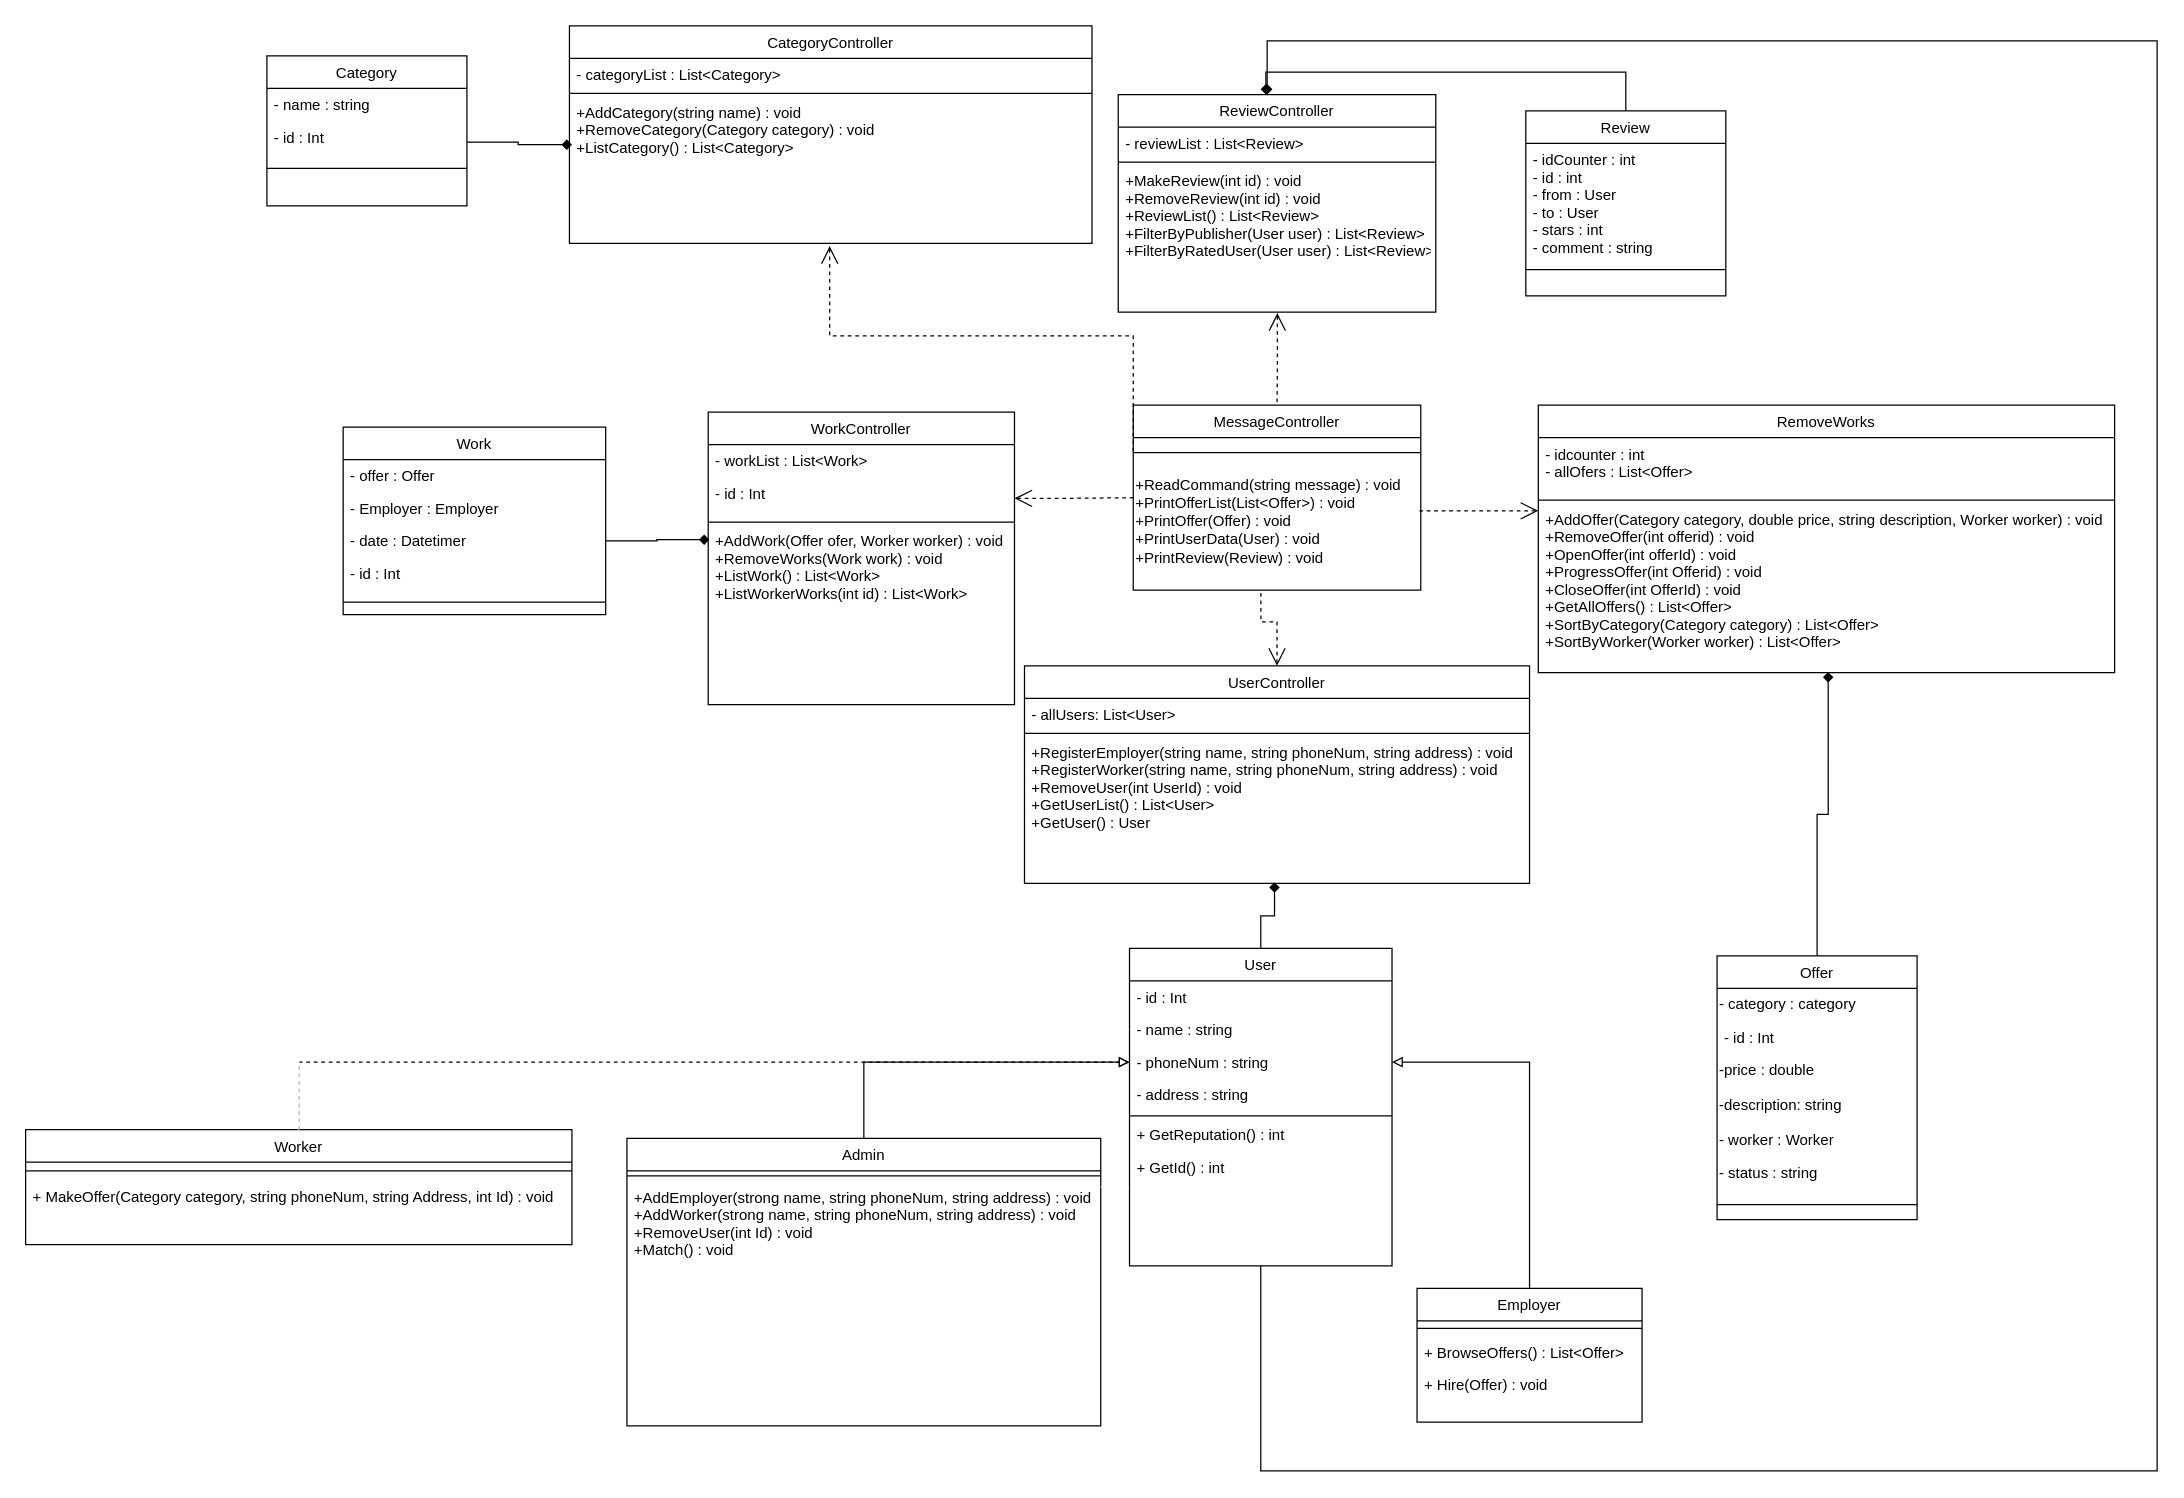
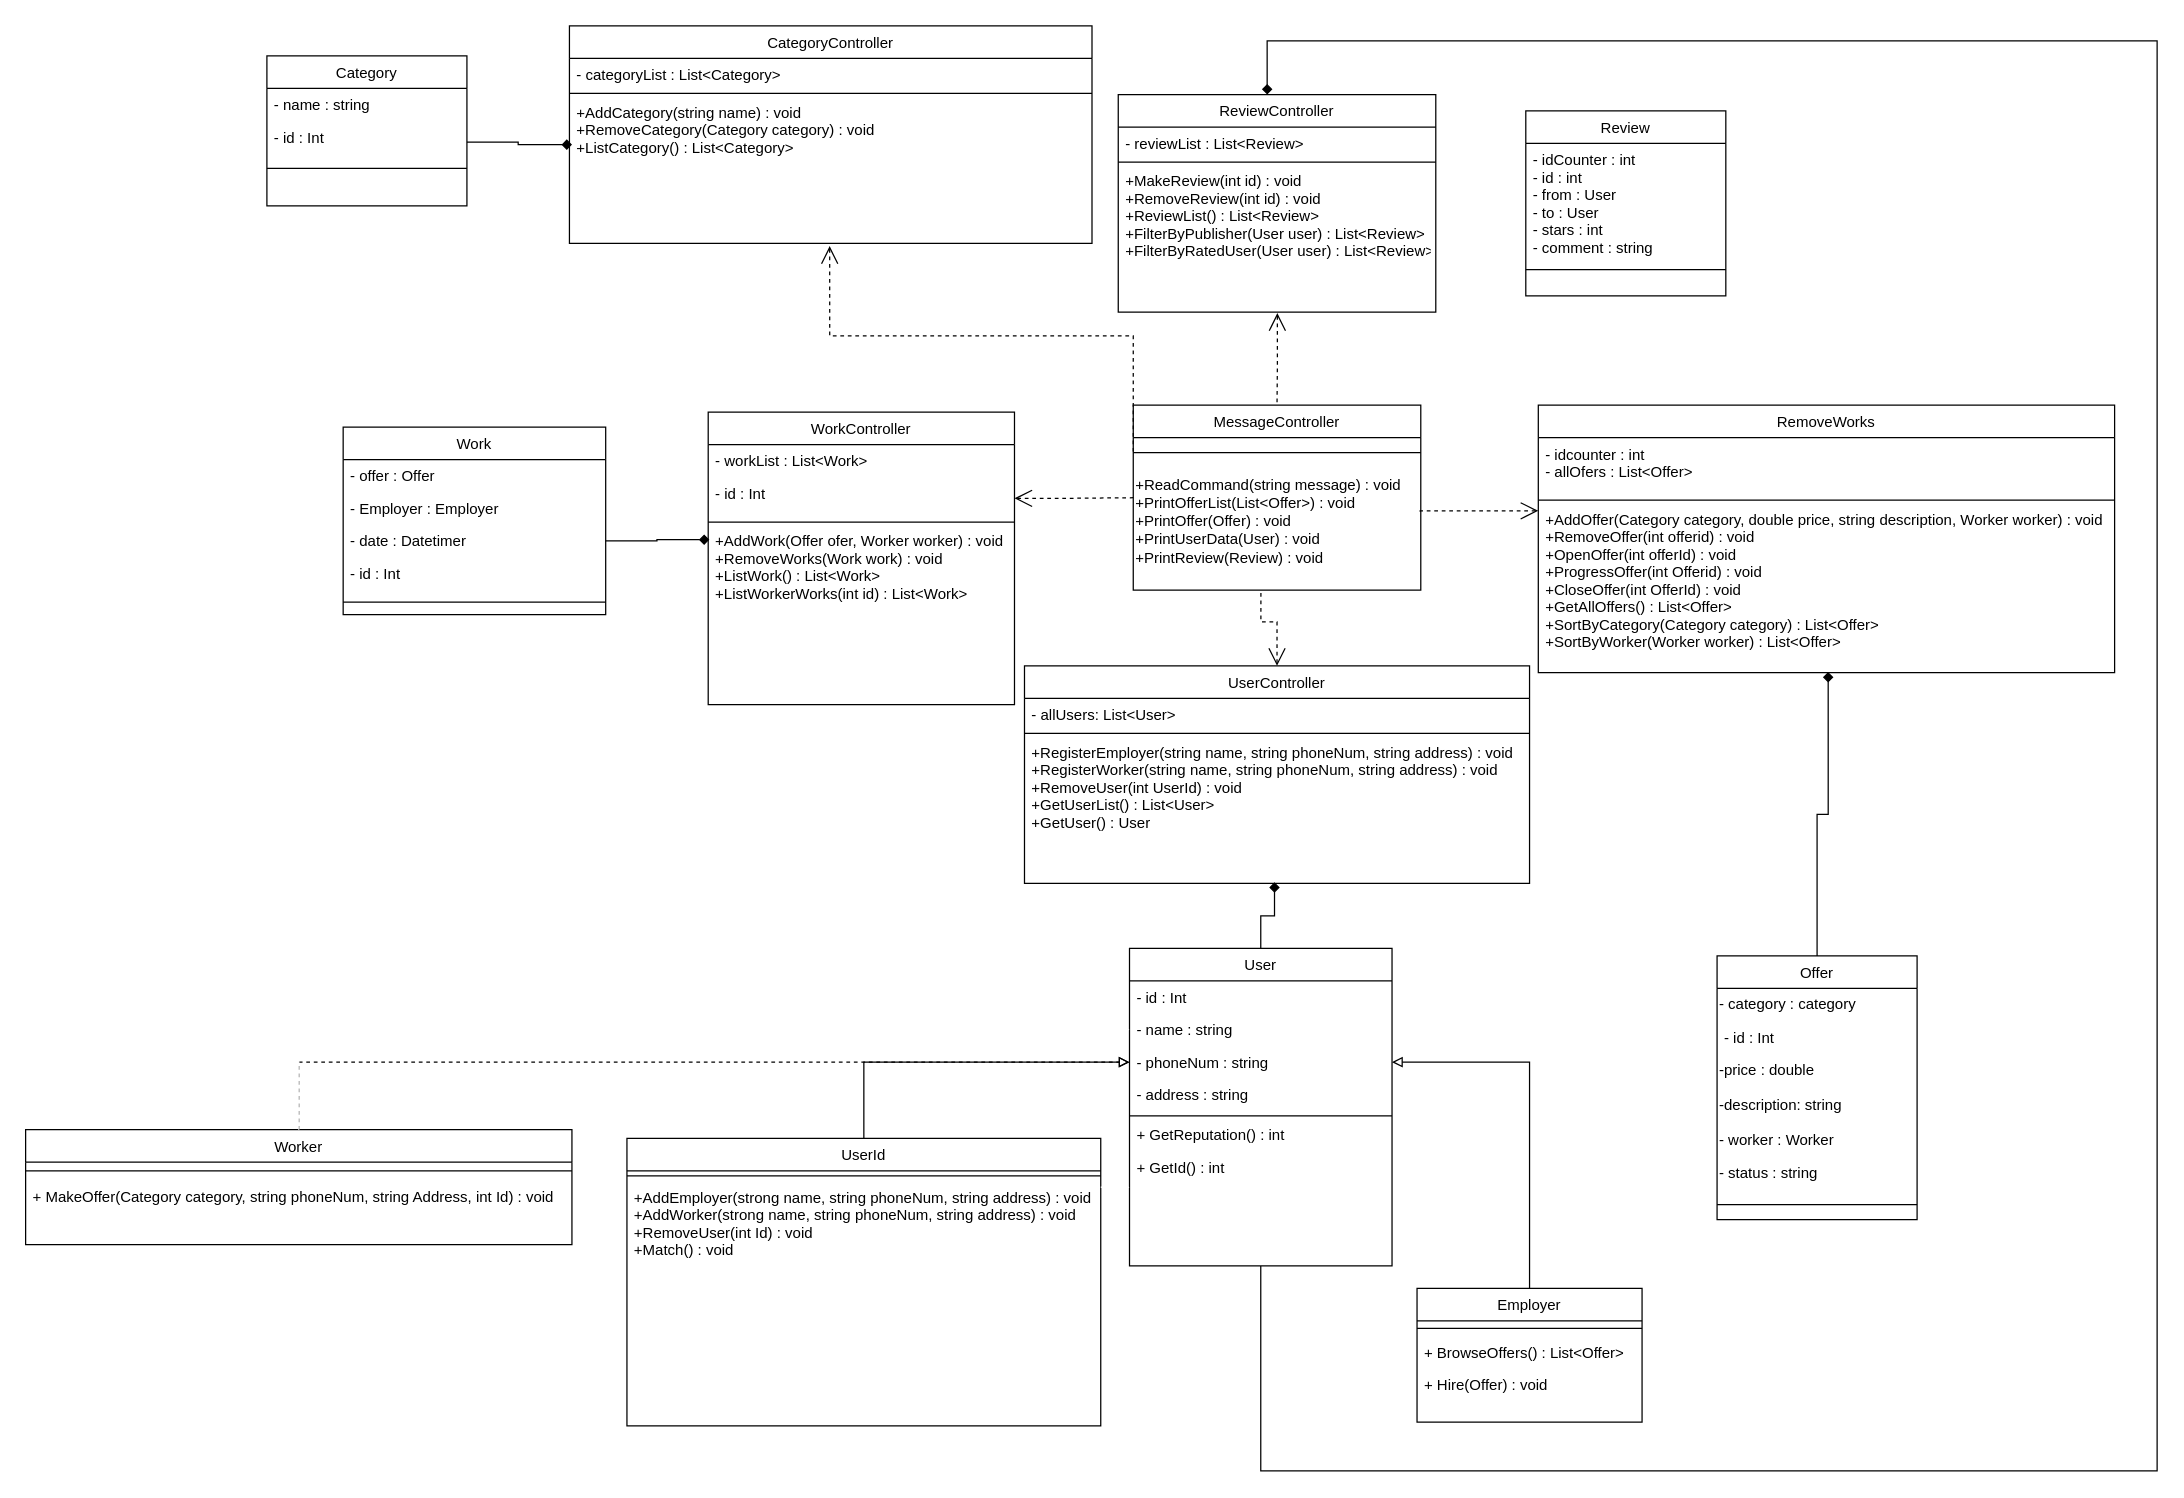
edge "Review" -> "ReviewController": removed
node "Admin": label "Admin" -> "UserId"
